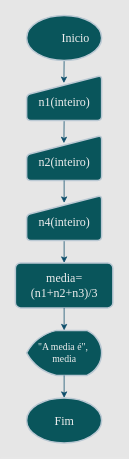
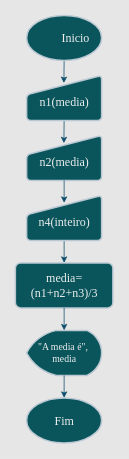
node "n1(inteiro)": label "n1(inteiro)" -> "n1(media)"
node "n2(inteiro)": label "n2(inteiro)" -> "n2(media)"
